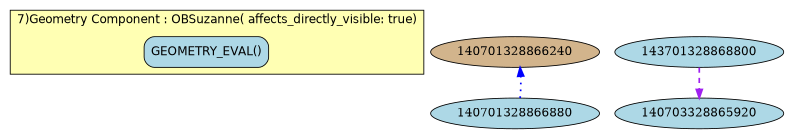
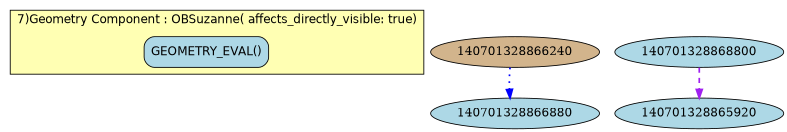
node "143701328868800": label "143701328868800" -> "140701328868800"
edge "140701328866880" -> "140701328866240": reversed
node "140703328865920": label "140703328865920" -> "140701328865920"
